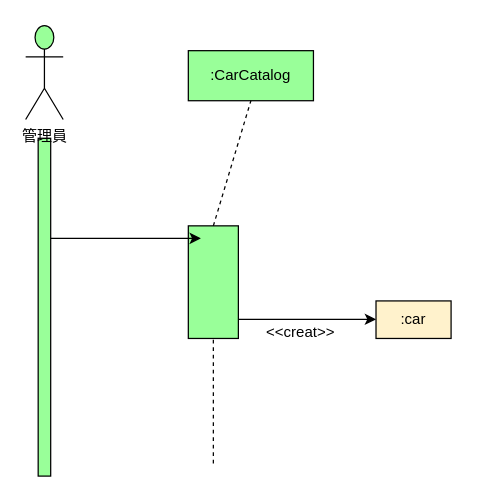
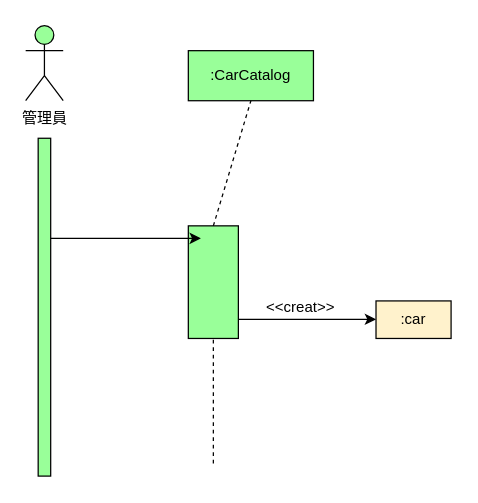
node "管理員": size 38x94 -> 38x75
node "<<creat>>": moved (301, 332) -> (301, 307)
